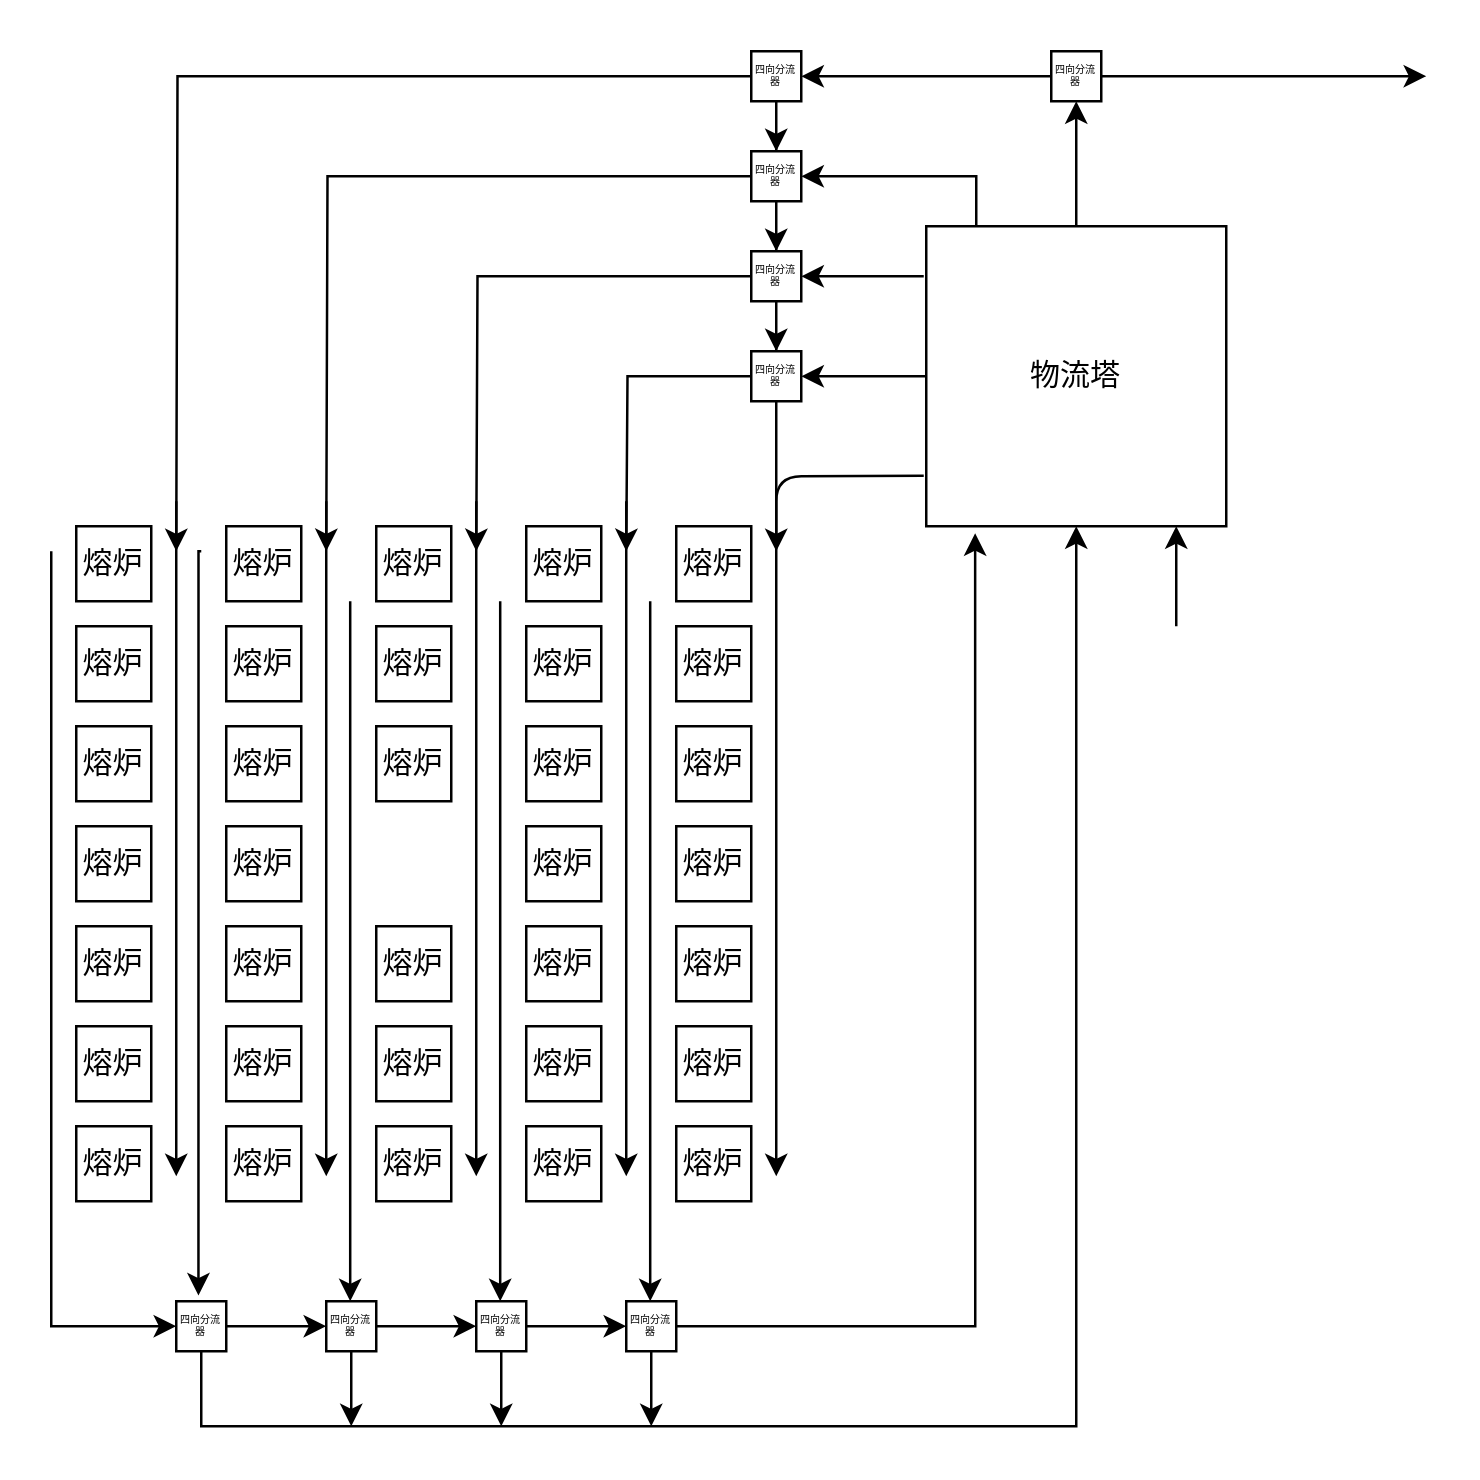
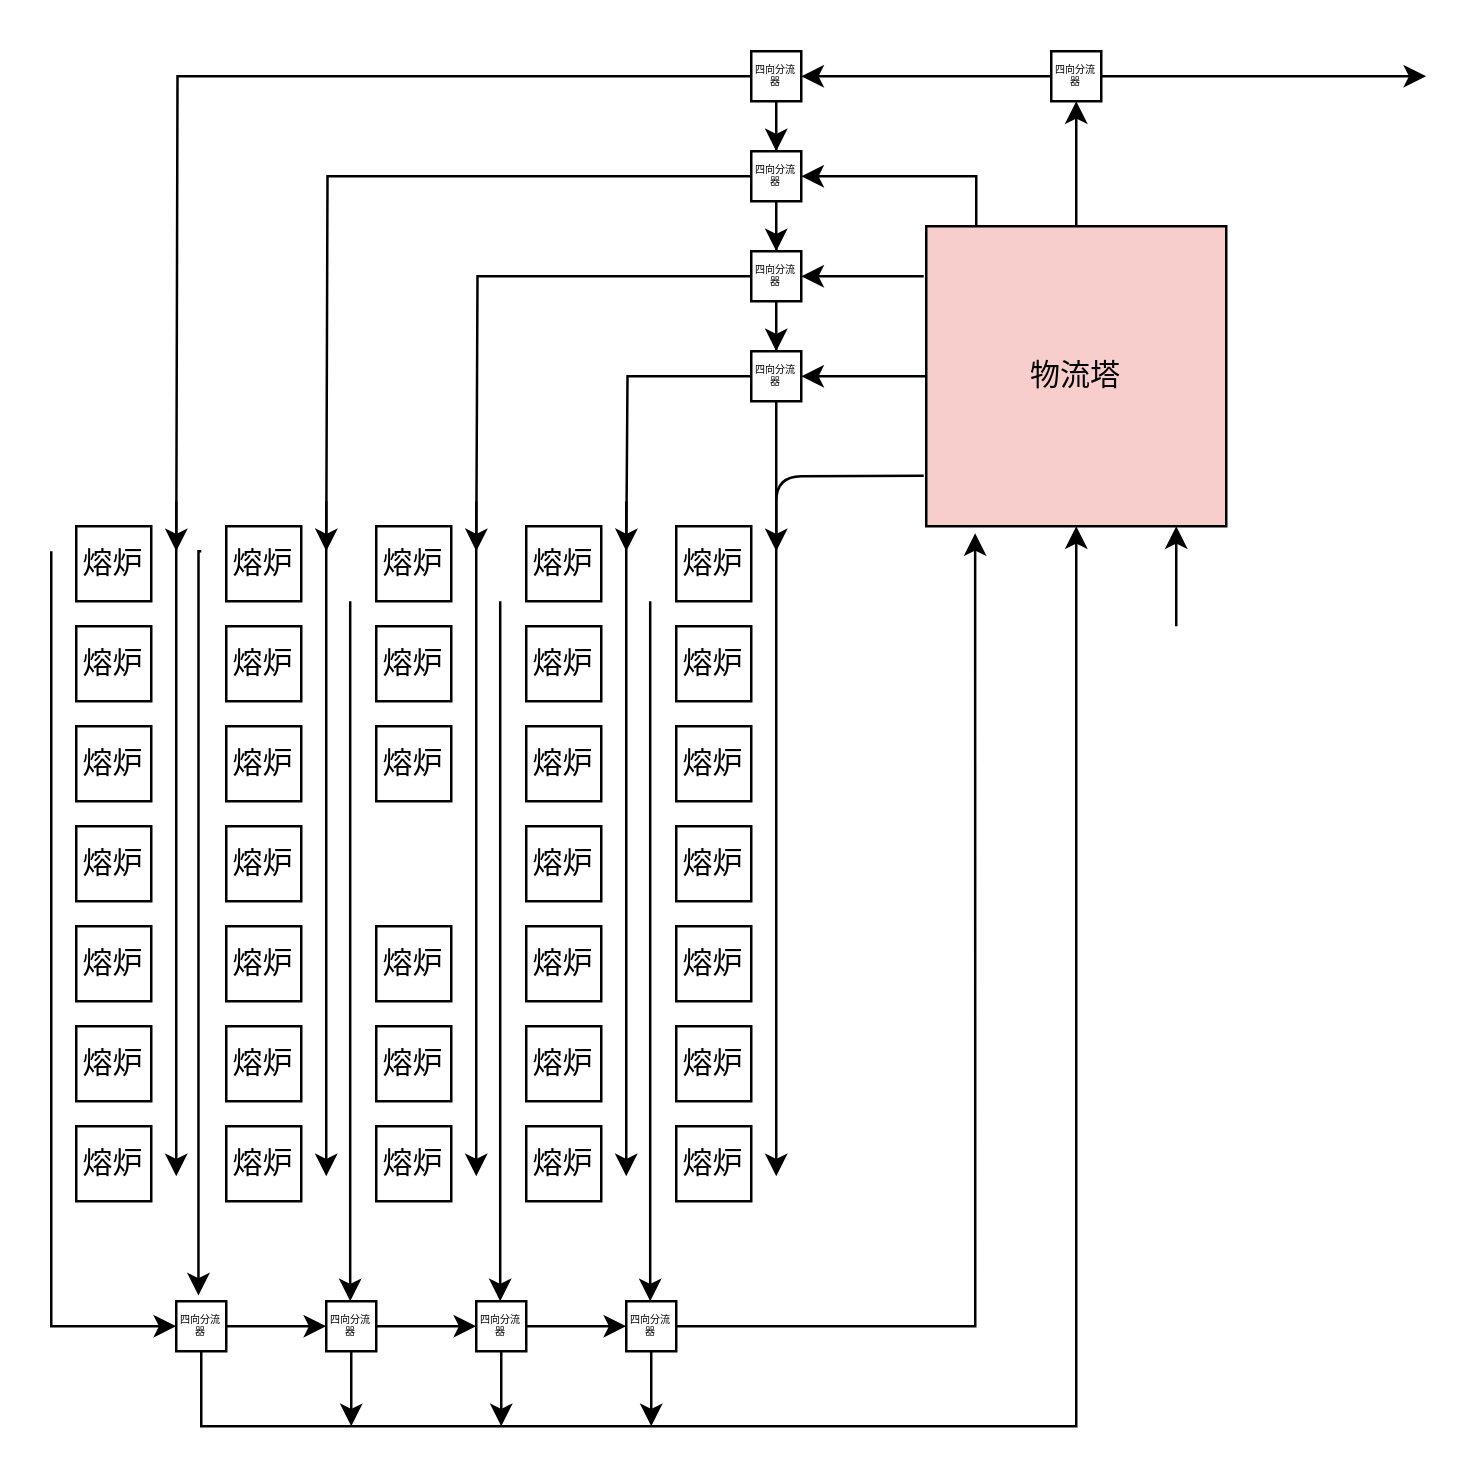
node "物流塔": fillcolor #ffffff -> #f8cecc
